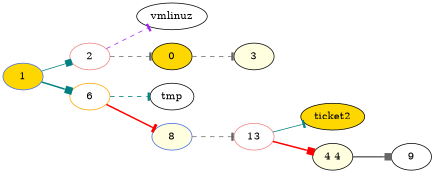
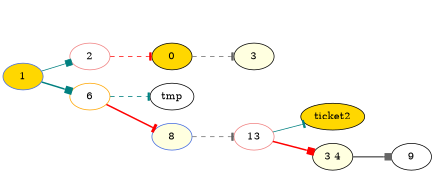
node "vmlinuz": removed
edge "2" -> "0": color gray40 -> red
node "4 4": label "4 4" -> "3 4"
